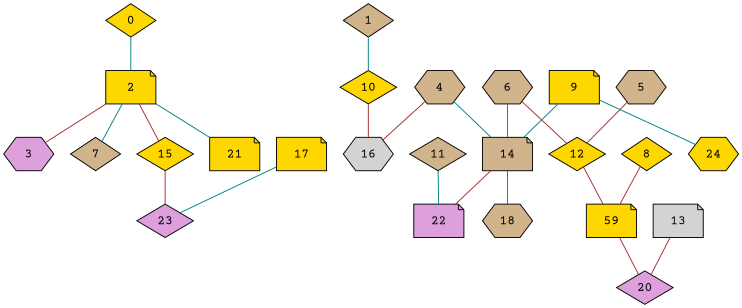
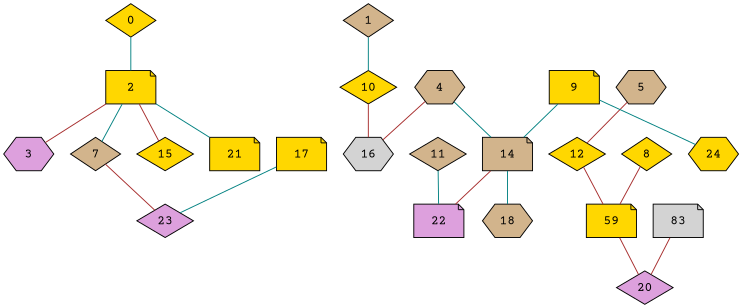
node "6": removed
edge "15" -- "23": now "7" -- "23"
node "13": label "13" -> "83"
